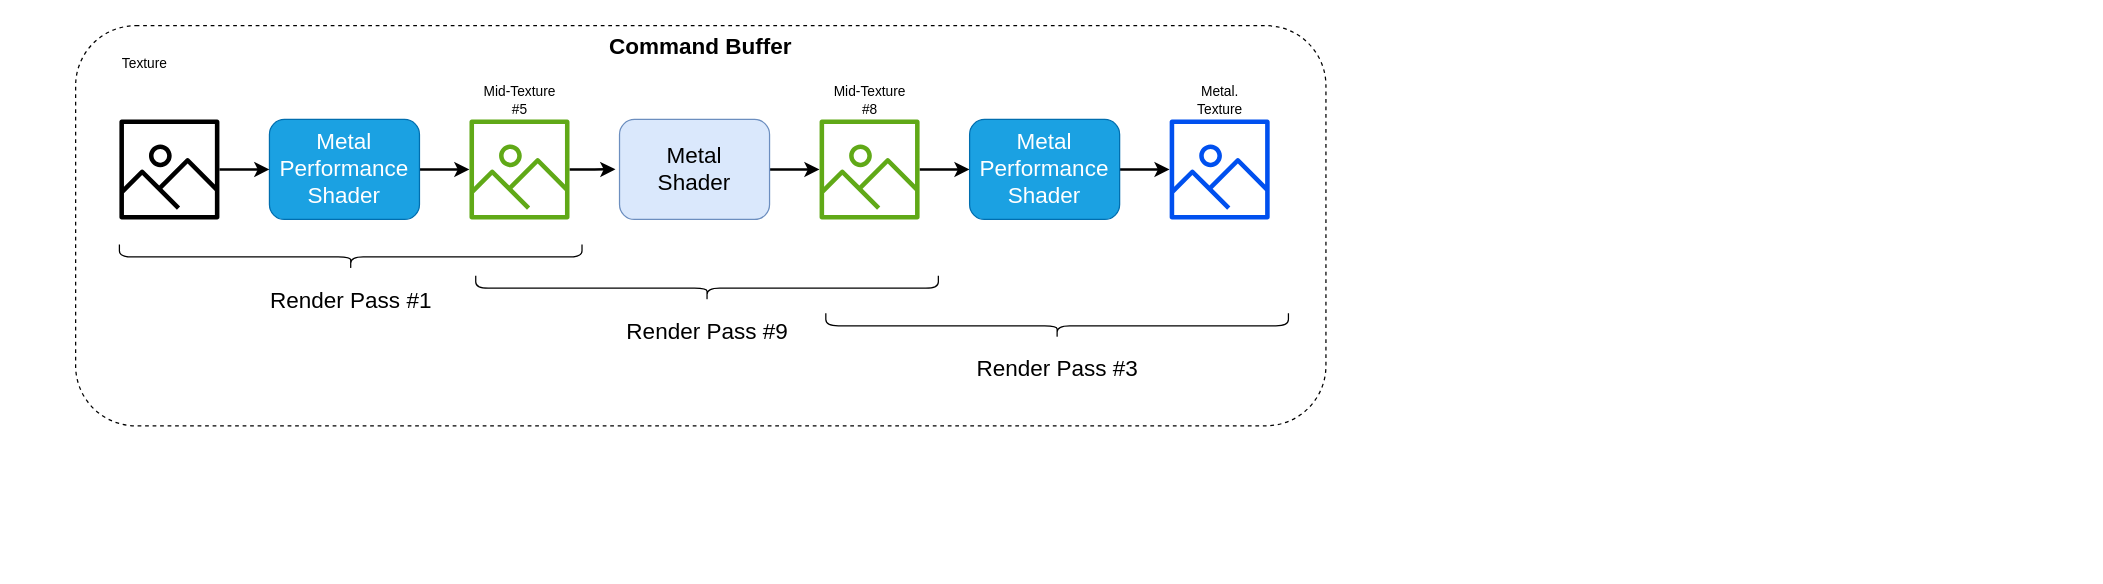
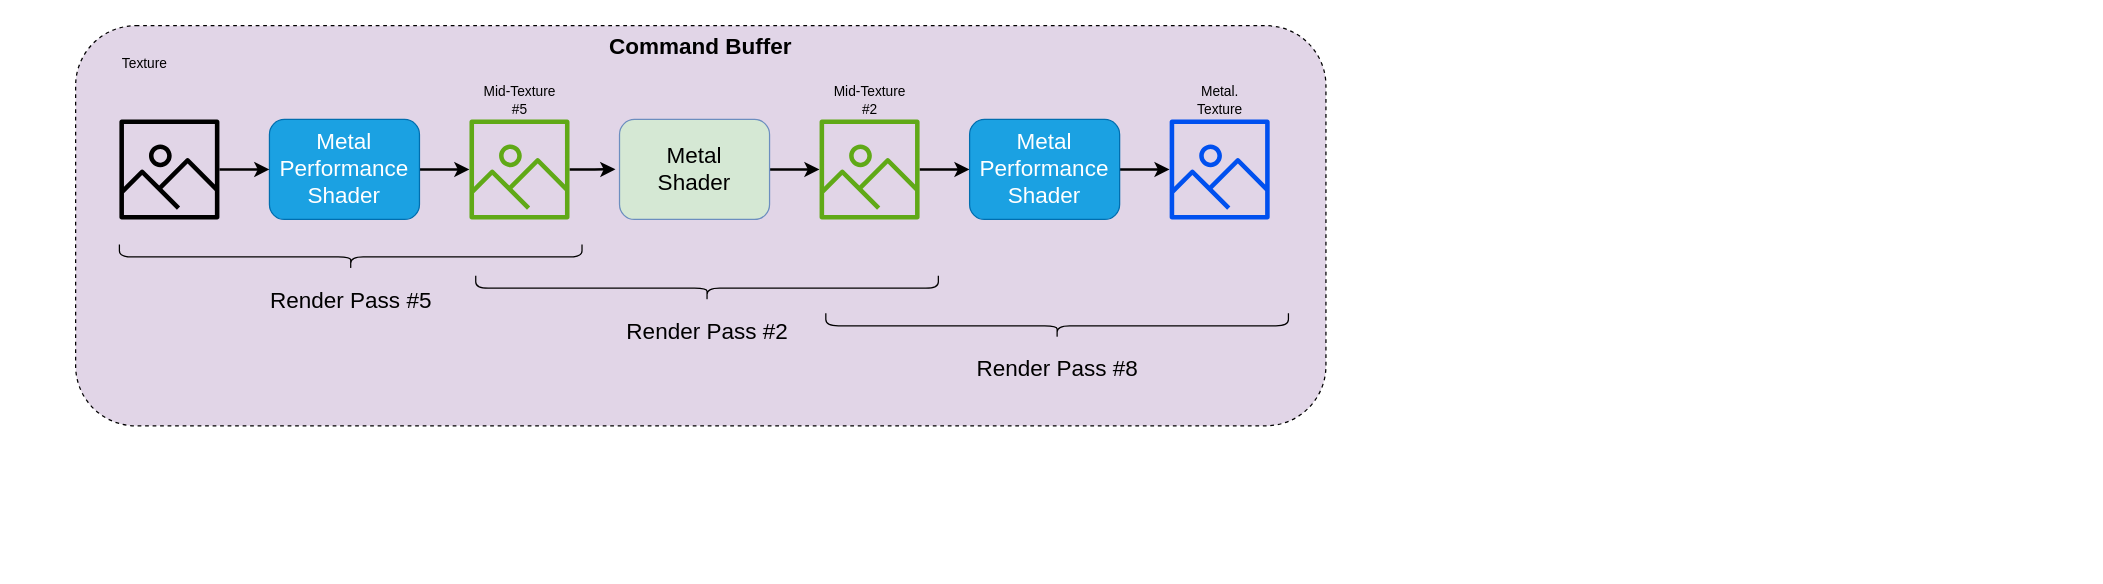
node "Command Buffer": fillcolor #ffffff -> #e1d5e7
node "Mid-Texture#8": label "Mid-Texture#8" -> "Mid-Texture#2"
node "Metal Shader": fillcolor #dae8fc -> #d5e8d4
node "Render Pass #1": label "Render Pass #1" -> "Render Pass #5"
node "Render Pass #9": label "Render Pass #9" -> "Render Pass #2"
node "Render Pass #3": label "Render Pass #3" -> "Render Pass #8"
